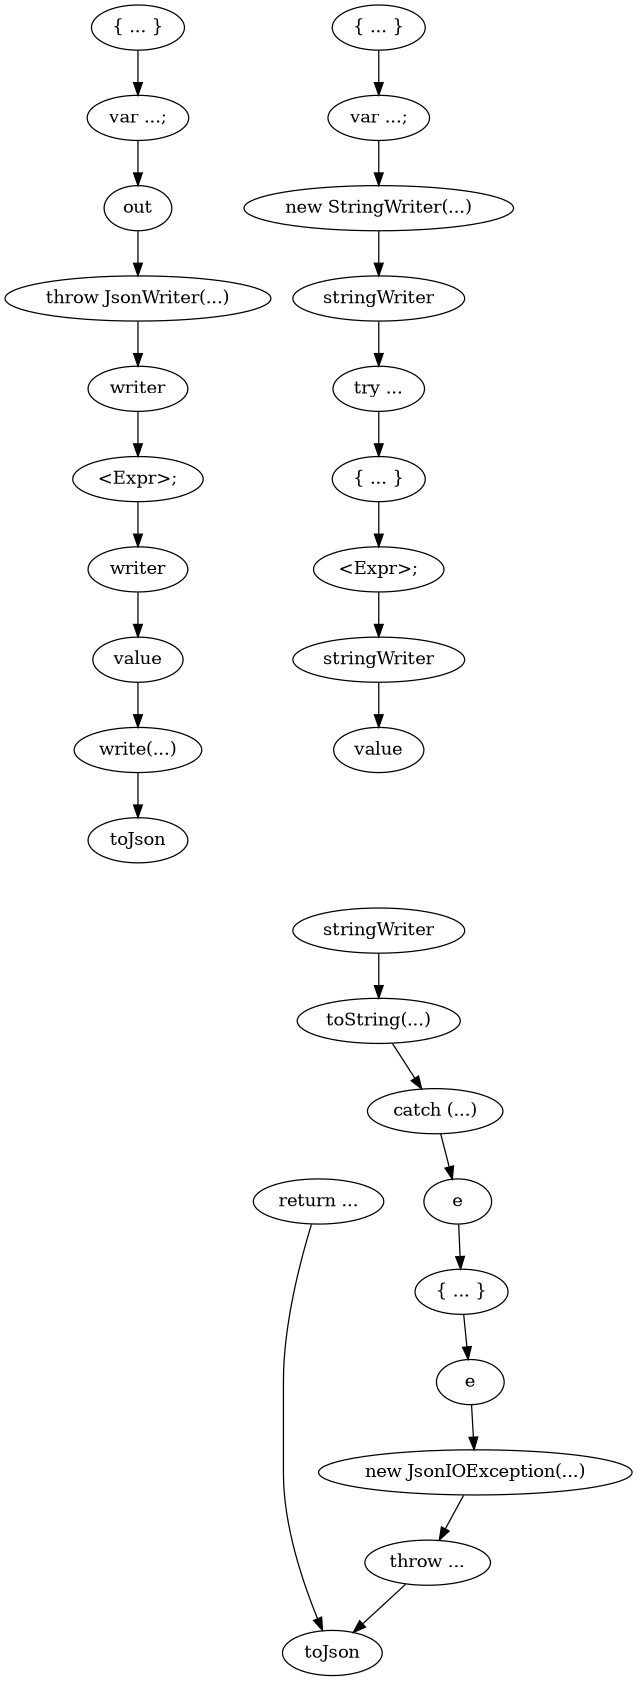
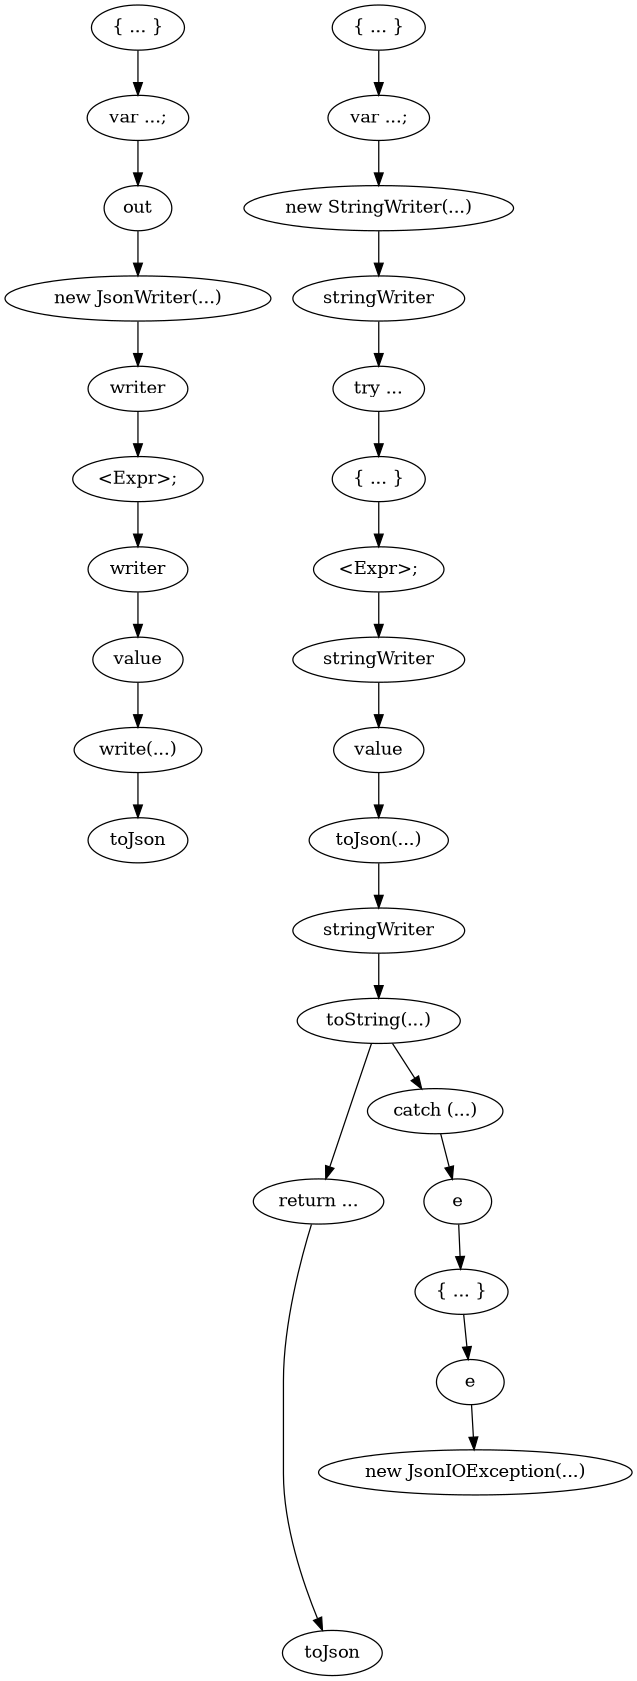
node "throw JsonWriter(...)": label "throw JsonWriter(...)" -> "new JsonWriter(...)"
node "toJson(...)": added
edge "toString(...)" -> "return ...": added
node "throw ...": removed
